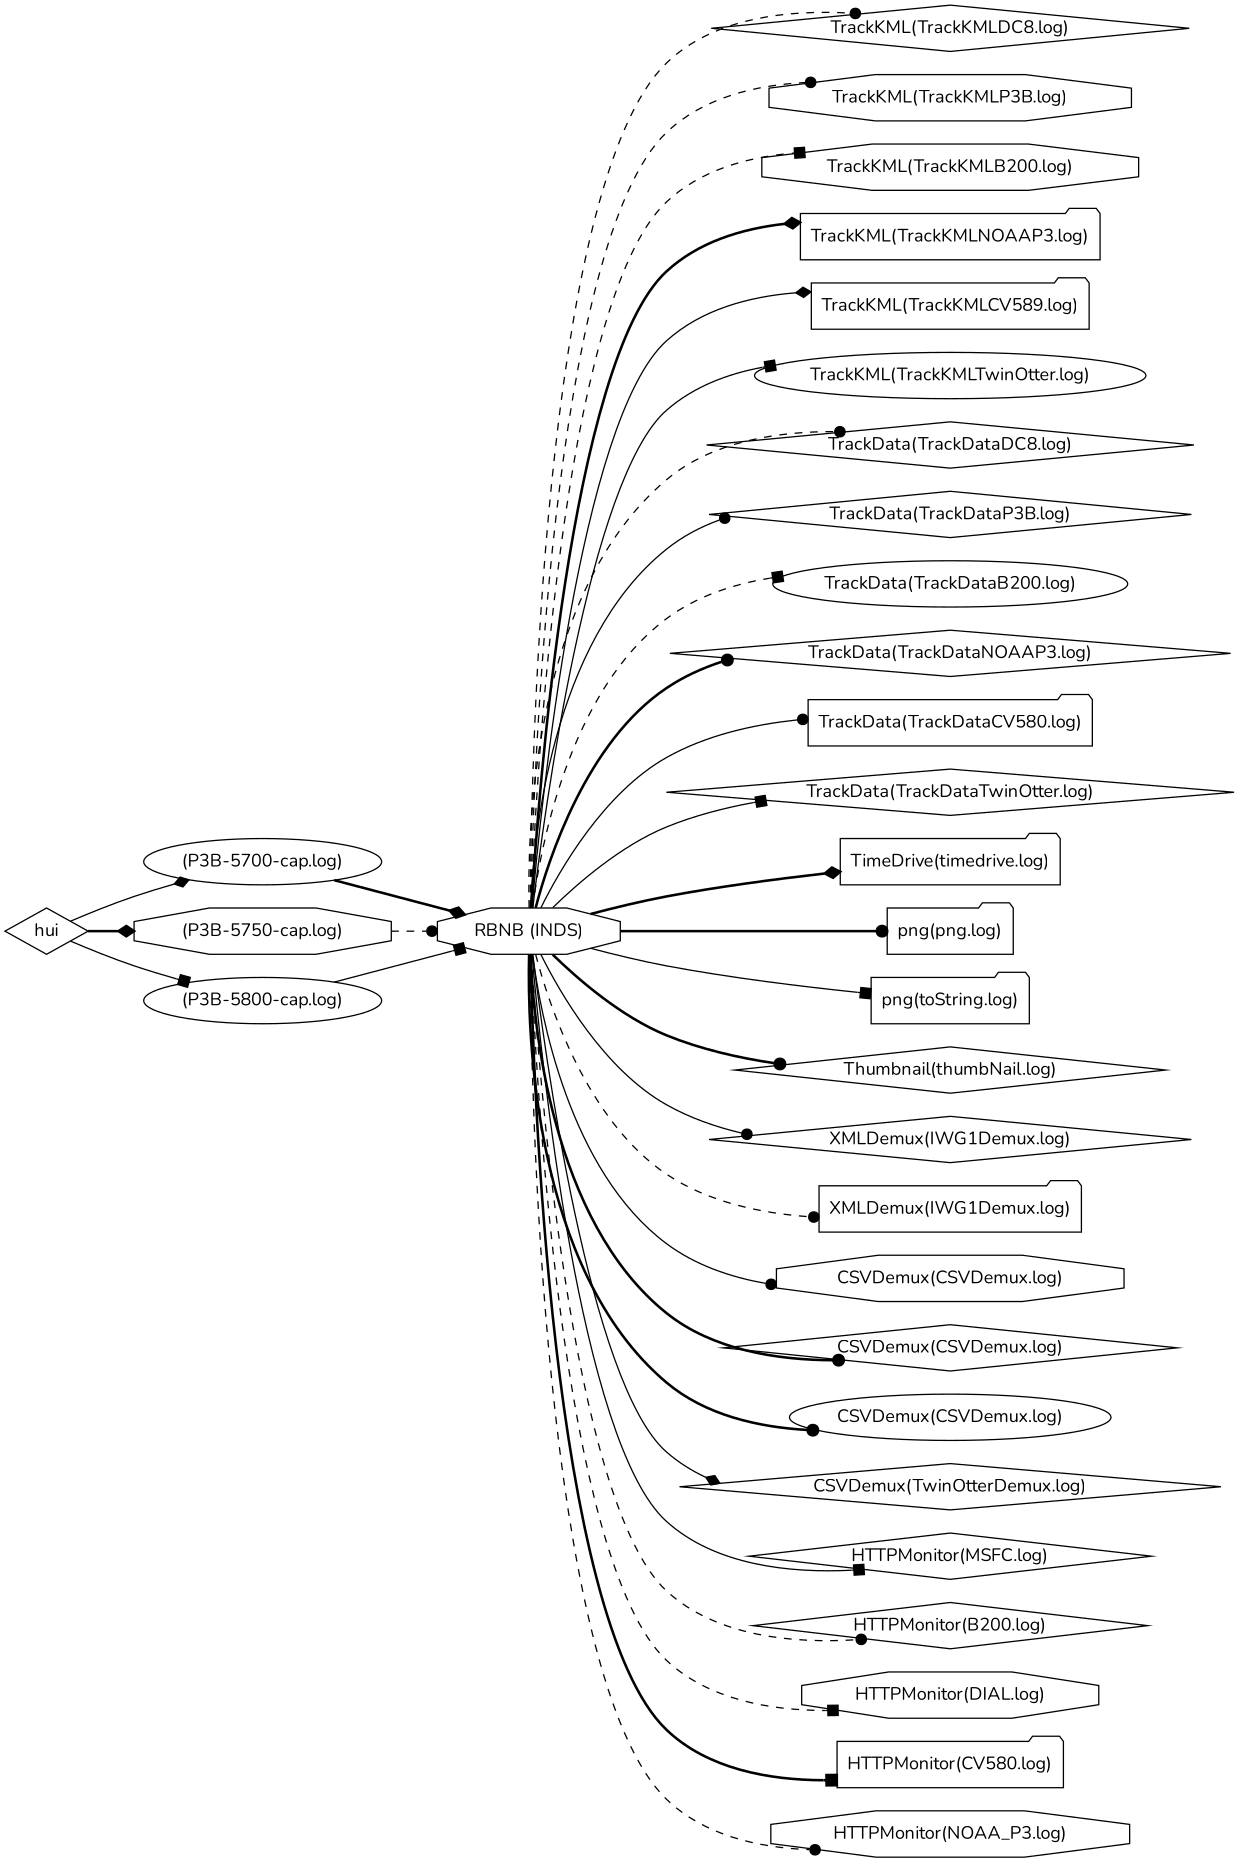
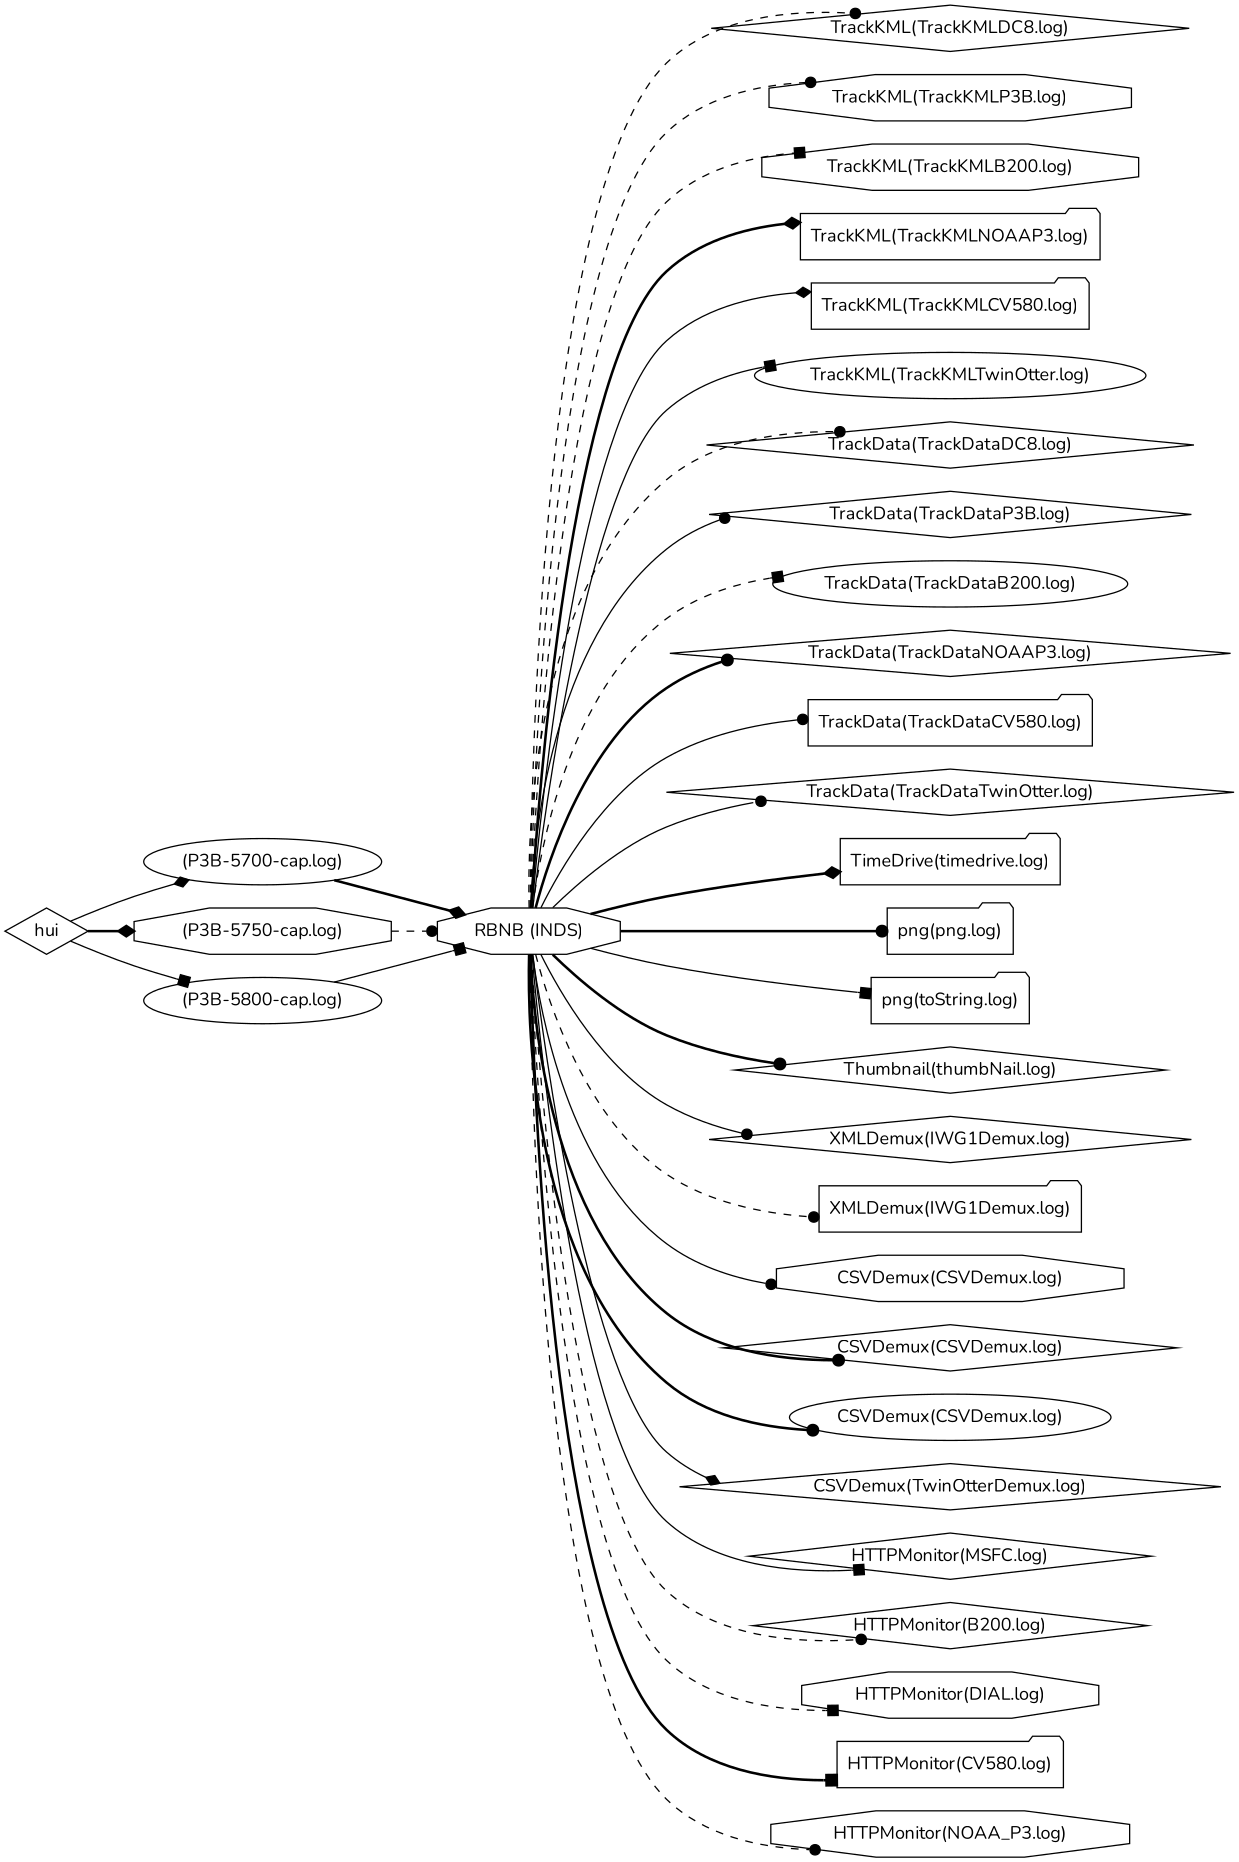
node "TrackKML(TrackKMLCV589.log)": label "TrackKML(TrackKMLCV589.log)" -> "TrackKML(TrackKMLCV580.log)"
edge "RBNB (INDS)" -> "TrackData(TrackDataTwinOtter.log)": arrowhead box -> dot
